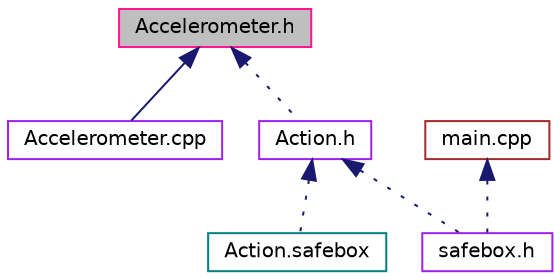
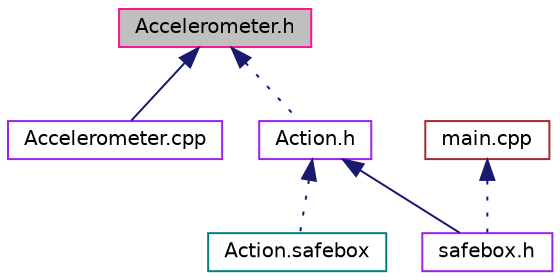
edge "safebox.h" -> "Action.h": style dotted -> solid
